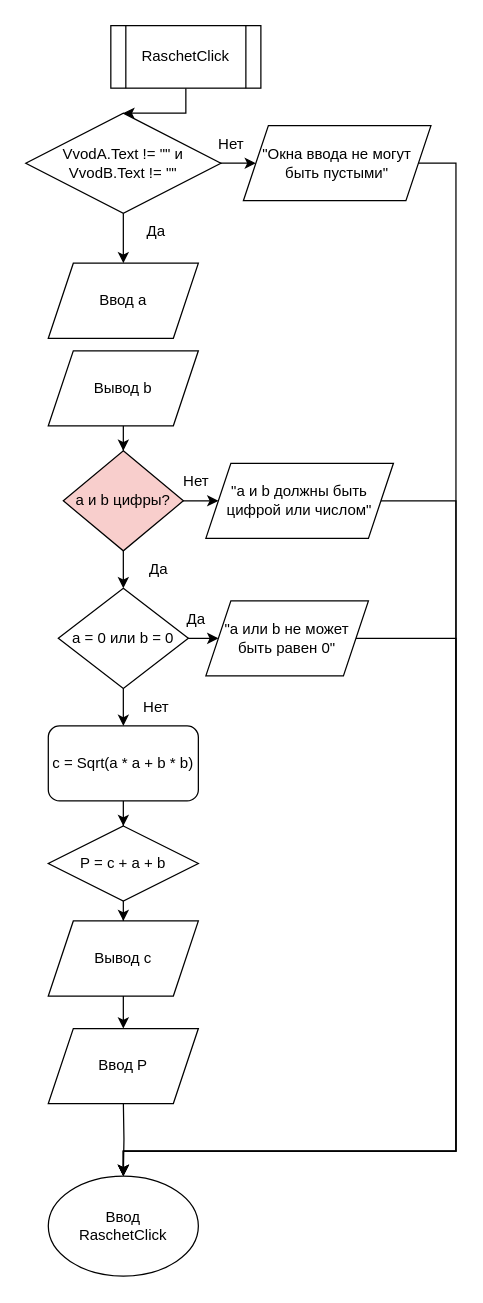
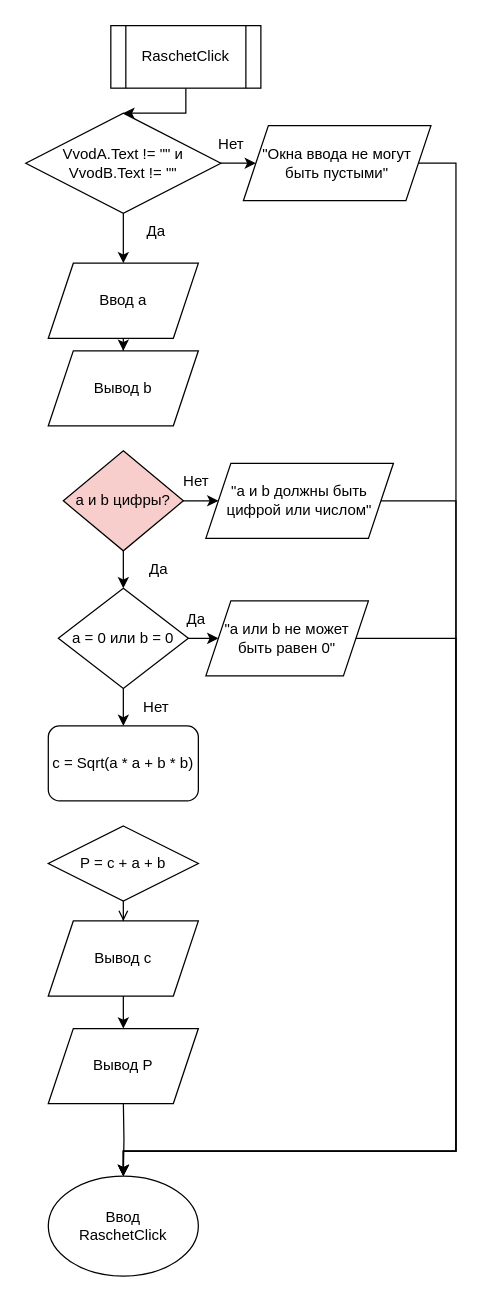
edge "Ввод a" -> "Вывод b": added
edge "Вывод b" -> "a и b цифры?": removed
edge "с = Sqrt(a * a + b * b)" -> "P = c + a + b": removed
edge "P = c + a + b" -> "Вывод c": arrowhead classic -> open
node "Ввод P": label "Ввод P" -> "Вывод P"
